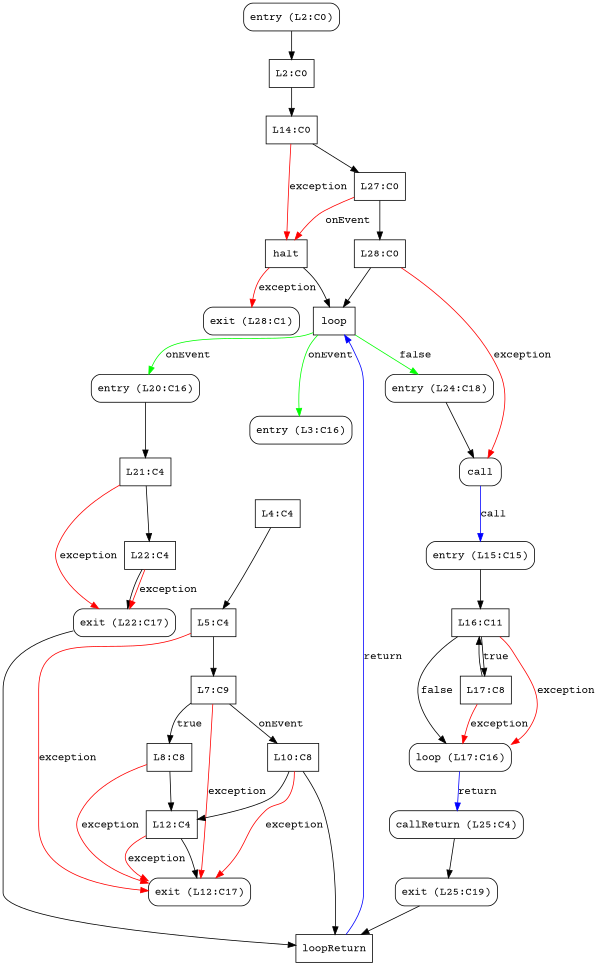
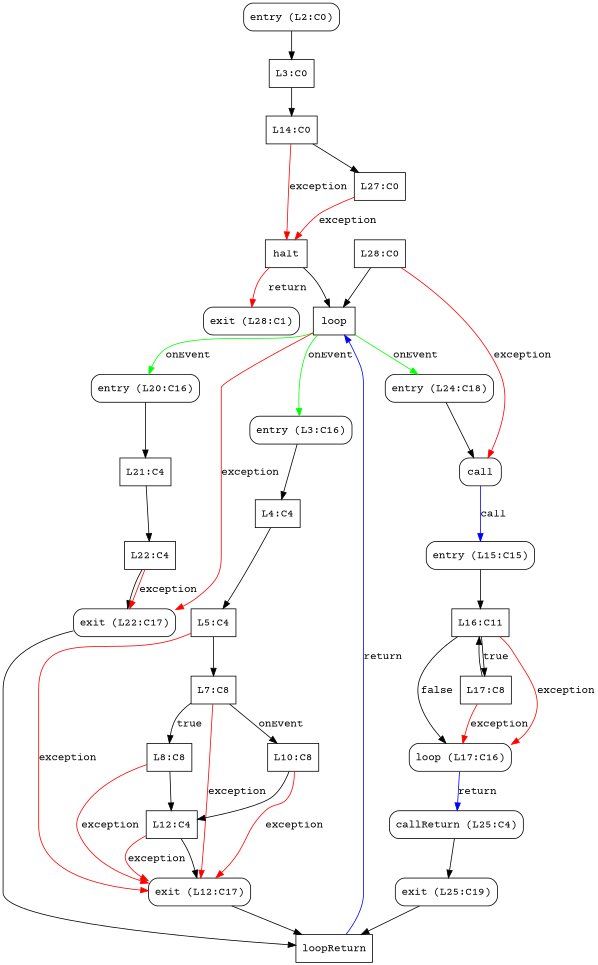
node "L2:C0": label "L2:C0" -> "L3:C0"
edge "L27:C0" -> "L28:C0": removed
edge "L27:C0" -> "halt": label "onEvent" -> "exception"
edge "halt" -> "exit (L28:C1)": label "exception" -> "return"
edge "loop" -> "entry (L24:C18)": label "false" -> "onEvent"
edge "entry (L3:C16)" -> "L4:C4": added
edge "L21:C4" -> "exit (L22:C17)": now "loop" -> "exit (L22:C17)"
node "L7:C9": label "L7:C9" -> "L7:C8"
edge "L10:C8" -> "loopReturn": now "exit (L12:C17)" -> "loopReturn"
